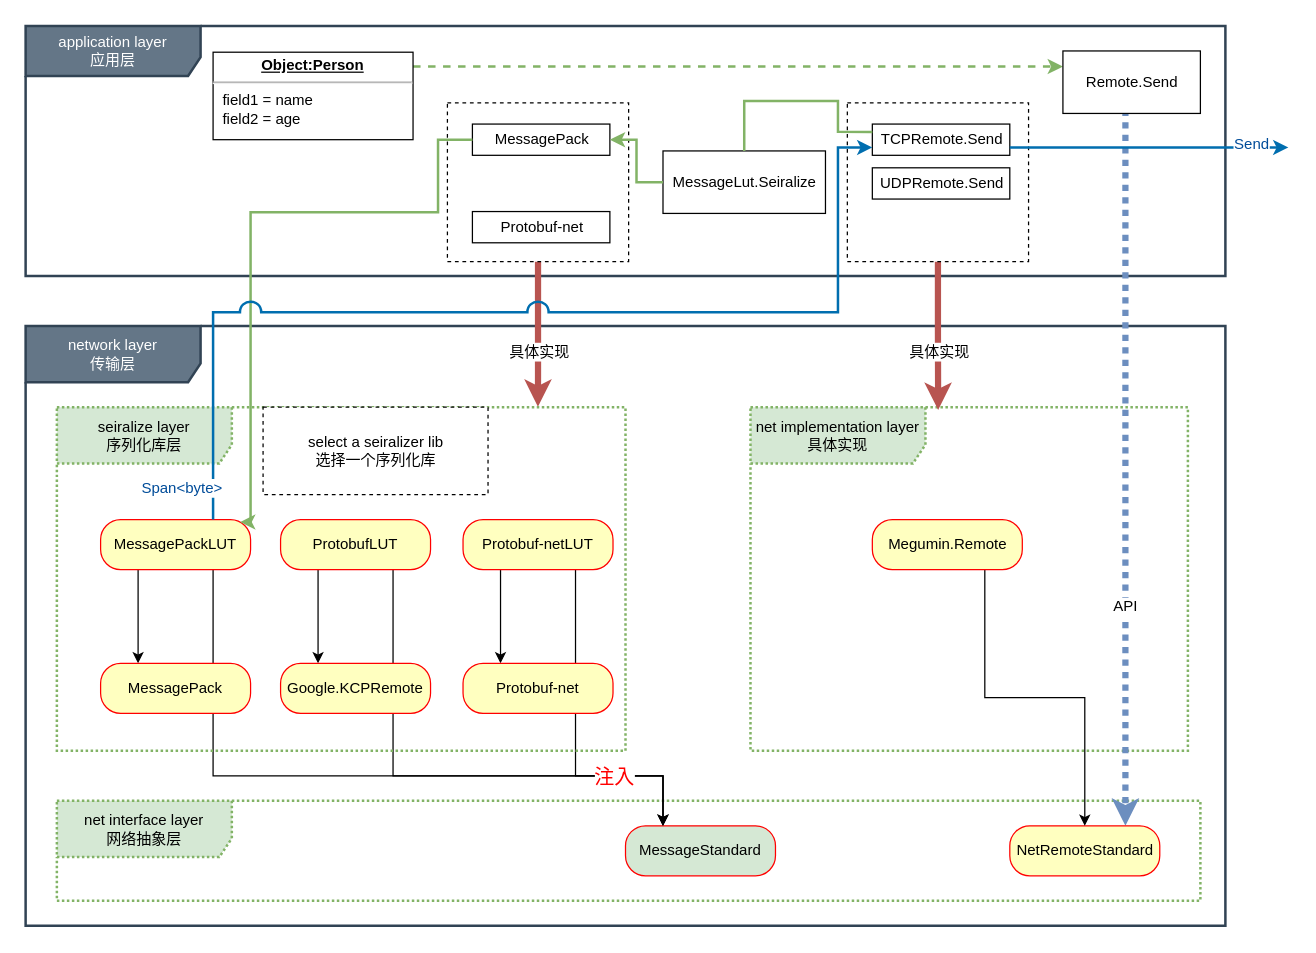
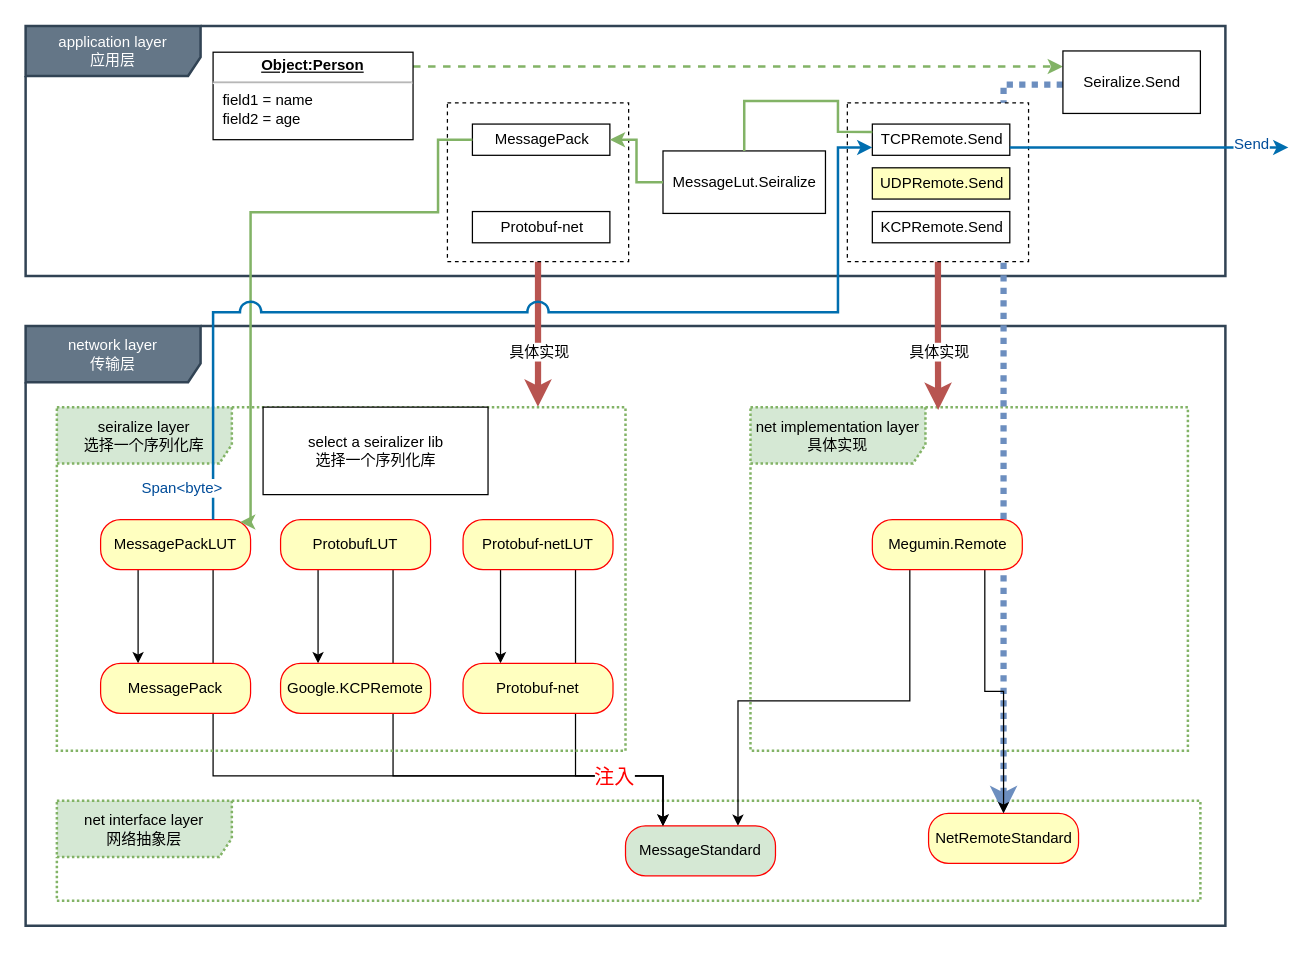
node "Remote.Send": label "Remote.Send" -> "Seiralize.Send"
node "UDPRemote.Send": fillcolor #ffffff -> #ffffc0
node "KCPRemote.Send": added
node "seiralize layer 序列化库层": label "seiralize layer 序列化库层" -> "seiralize layer 选择一个序列化库"
node "select a seiralizer lib 选择一个序列化库": style dashed -> solid
edge "Megumin.Remote" -> "MessageStandard": added
node "NetRemoteStandard": moved (1085, 851) -> (1004, 838)
